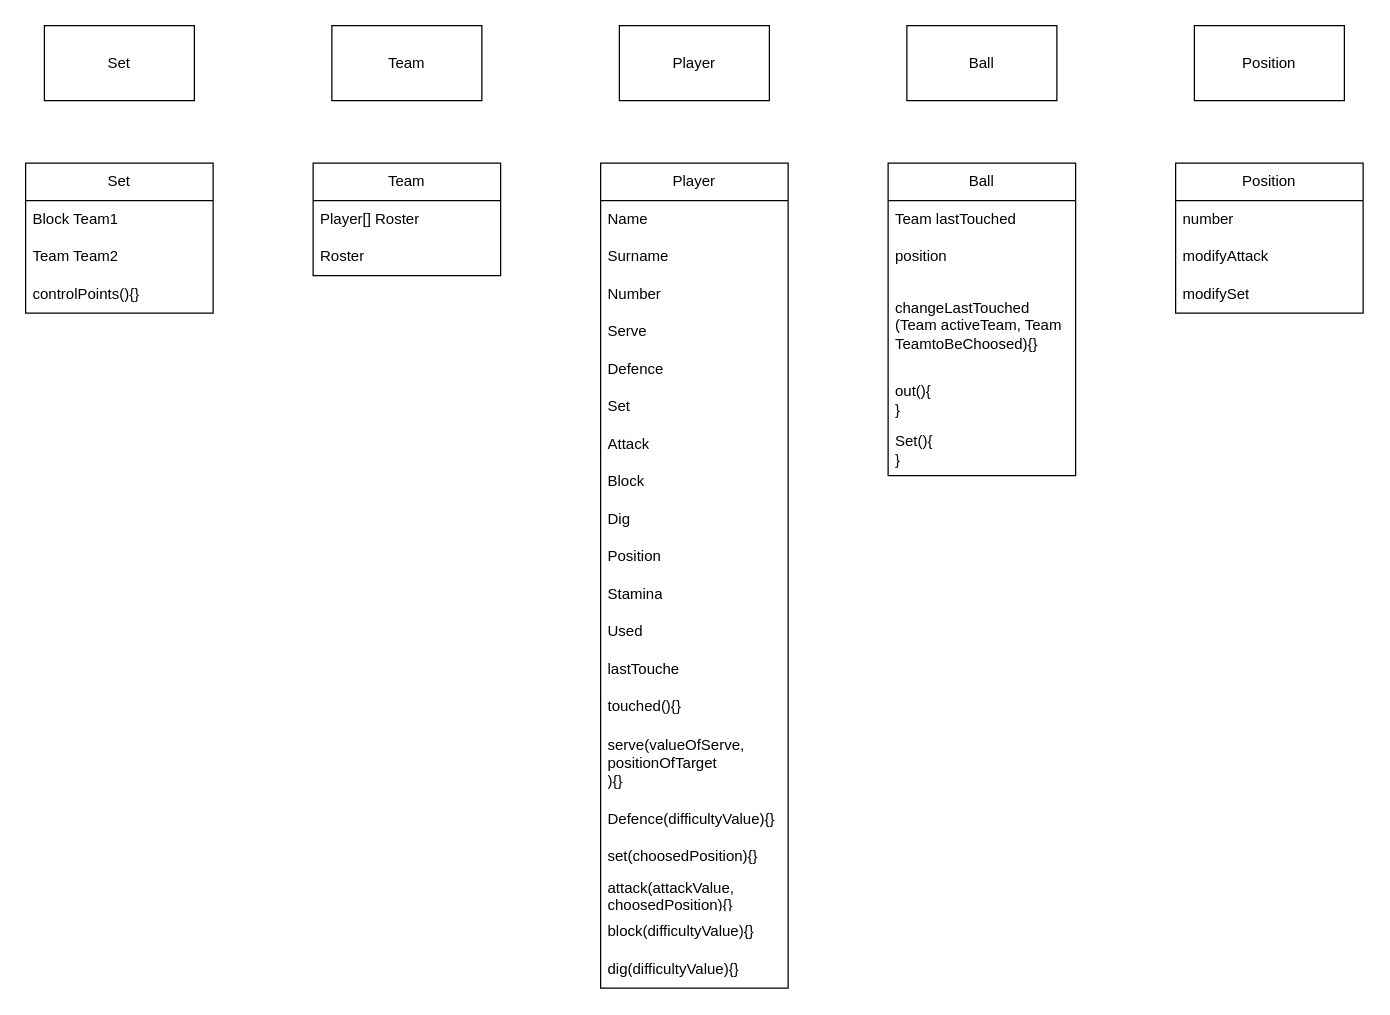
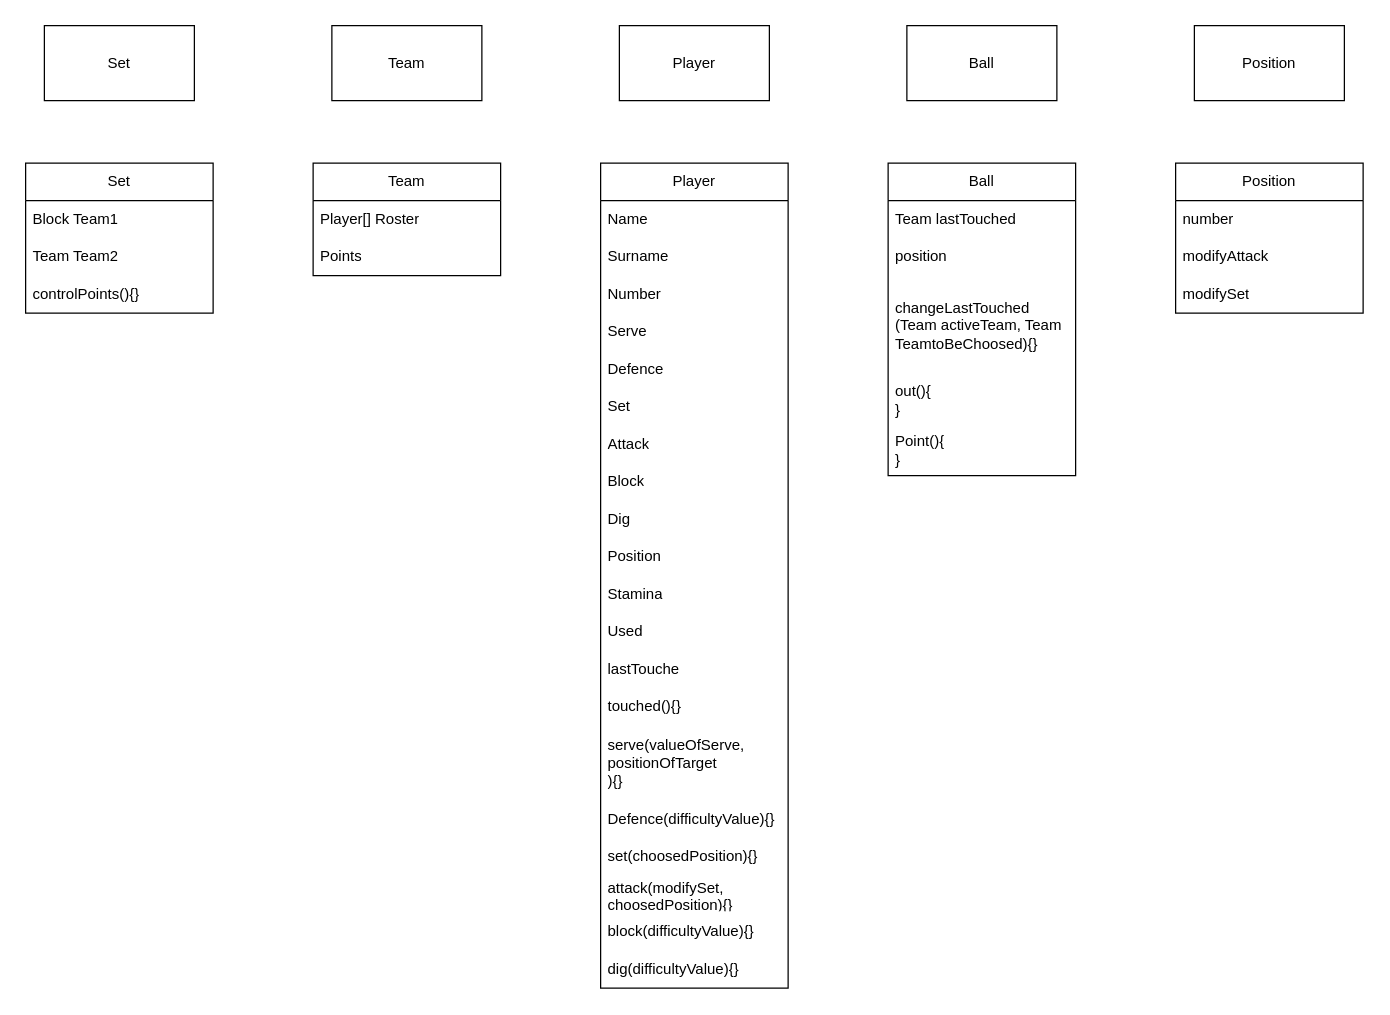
node "Roster": label "Roster" -> "Points"
node "Set(){ }": label "Set(){ }" -> "Point(){ }"
node "attack(attackValue, choosedPosition){}": label "attack(attackValue, choosedPosition){}" -> "attack(modifySet, choosedPosition){}"
